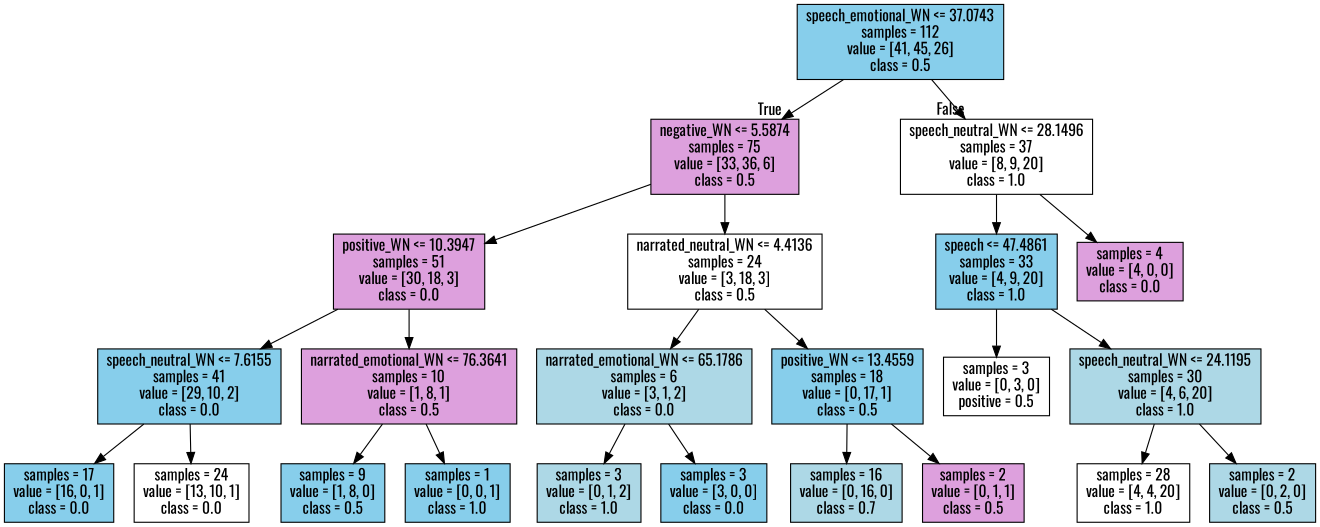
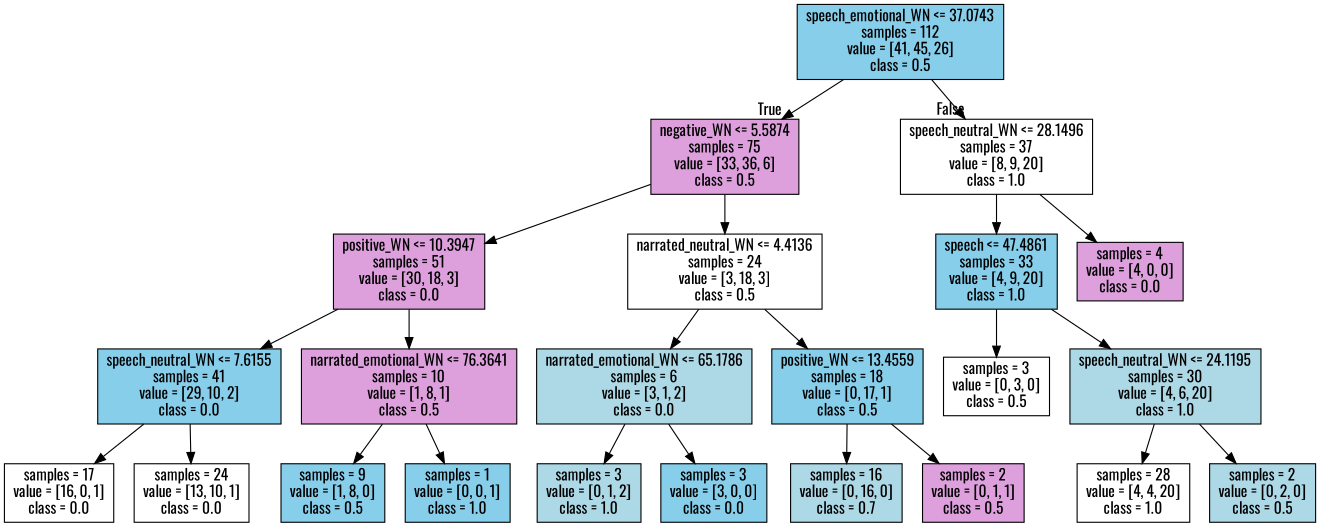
node "samples = 3 value = [0, 3, 0] positive = 0.5": label "samples = 3 value = [0, 3, 0] positive = 0.5" -> "samples = 3 value = [0, 3, 0] class = 0.5"
node "samples = 17 value = [16, 0, 1] class = 0.0": fillcolor skyblue -> white
